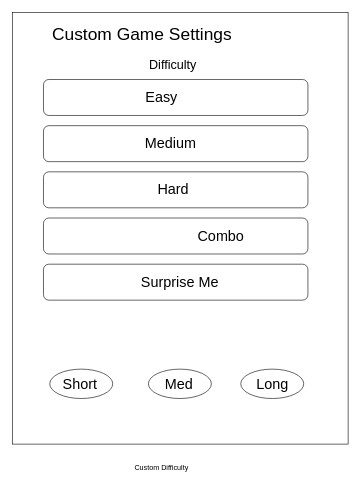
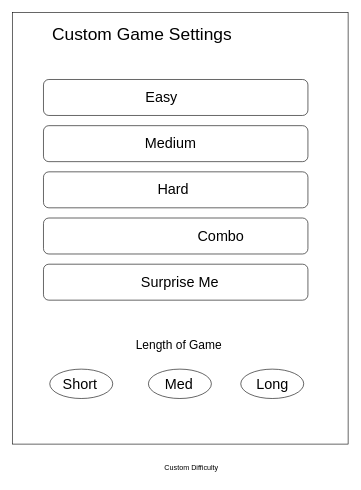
node "Difficulty": removed
node "Length of Game": added
node "Custom Difficulty": moved (162, 468) -> (192, 468)
